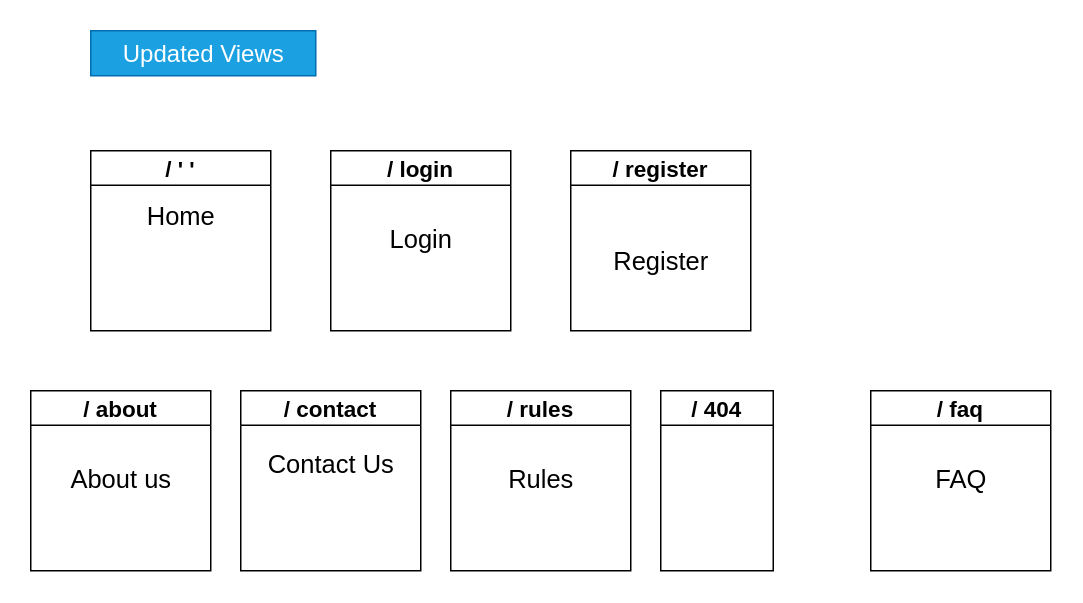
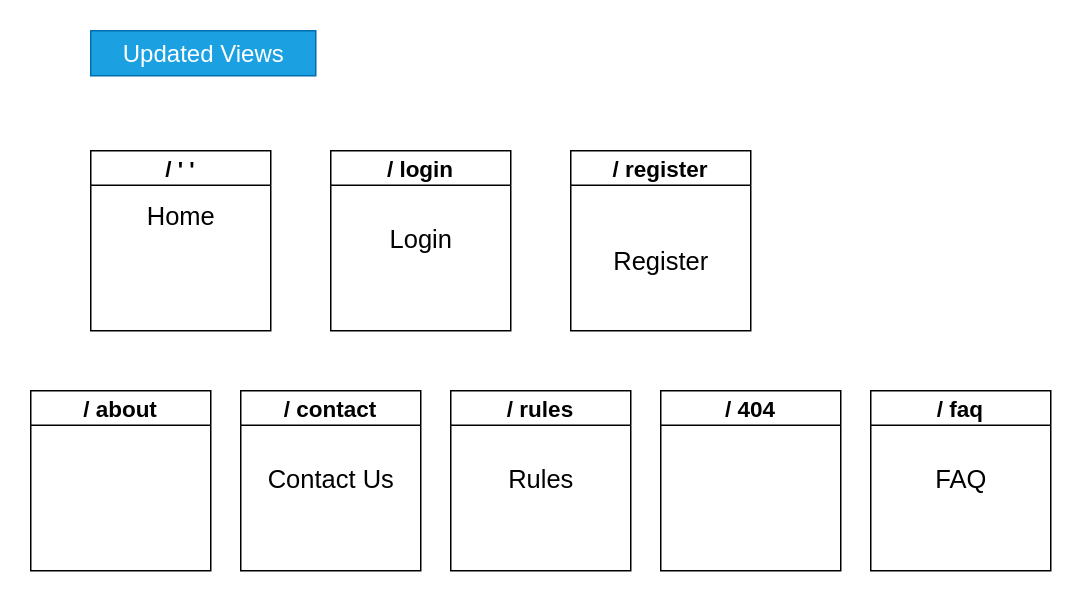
node "Contact Us": moved (331, 466) -> (331, 481)
node "About us": removed
node "/ 404": size 113x180 -> 180x180
